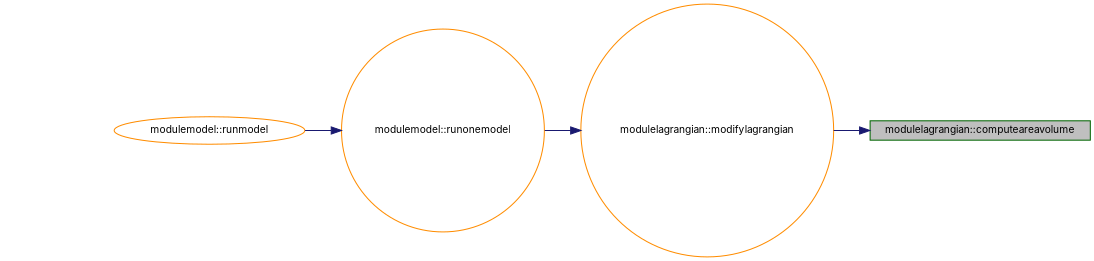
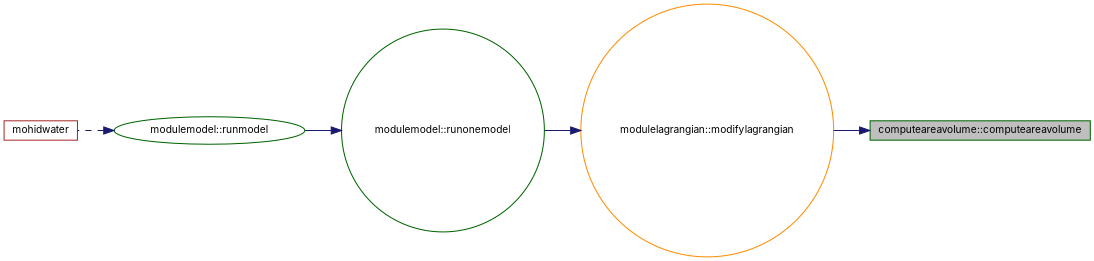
node "mohidwater": added
node "modulemodel::runmodel": color darkorange -> darkgreen
node "modulemodel::runonemodel": color darkorange -> darkgreen
node "modulelagrangian::computeareavolume": label "modulelagrangian::computeareavolume" -> "computeareavolume::computeareavolume"
